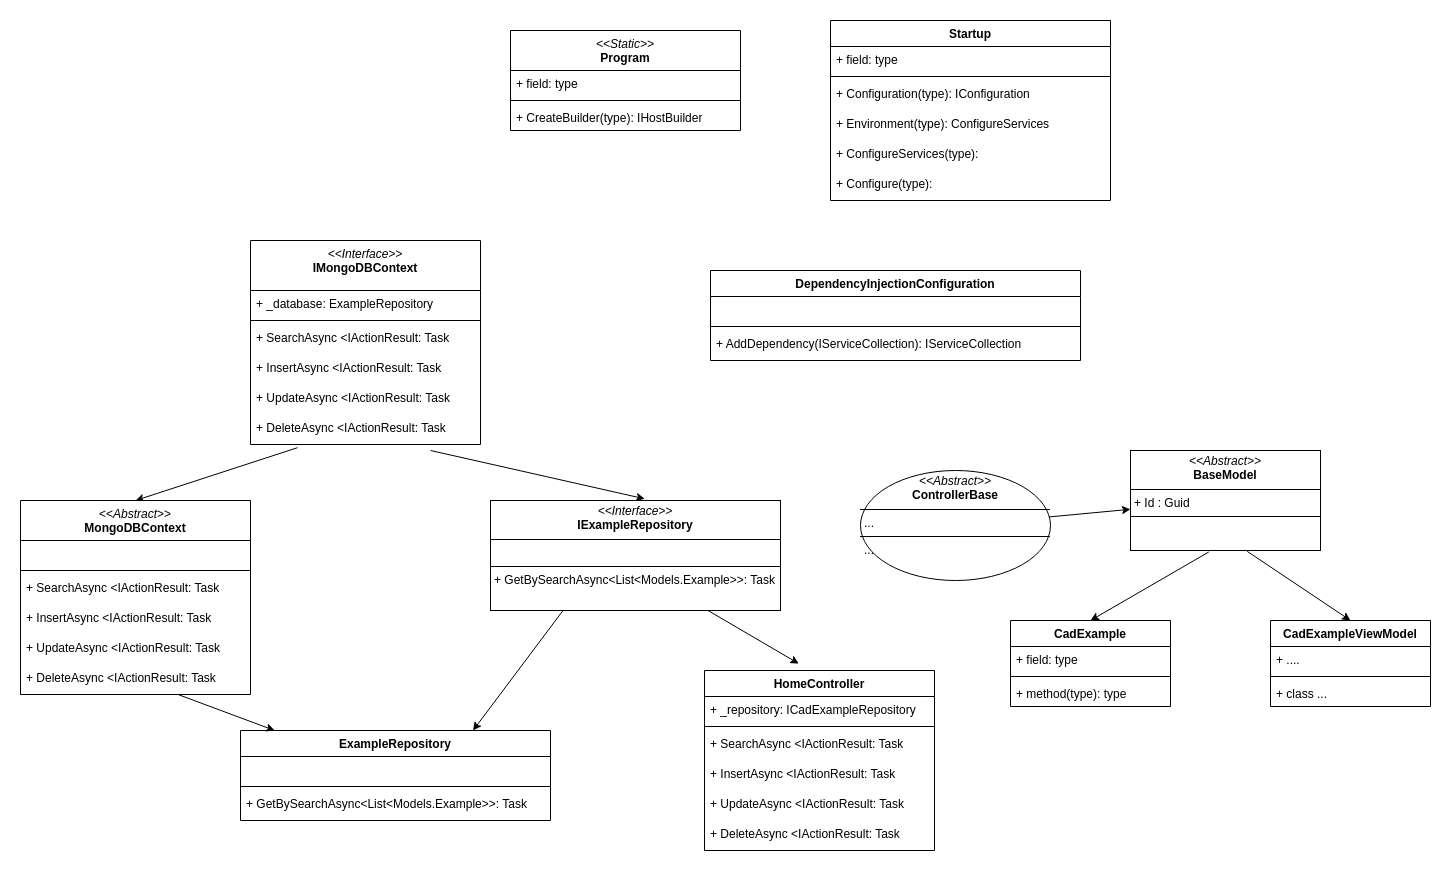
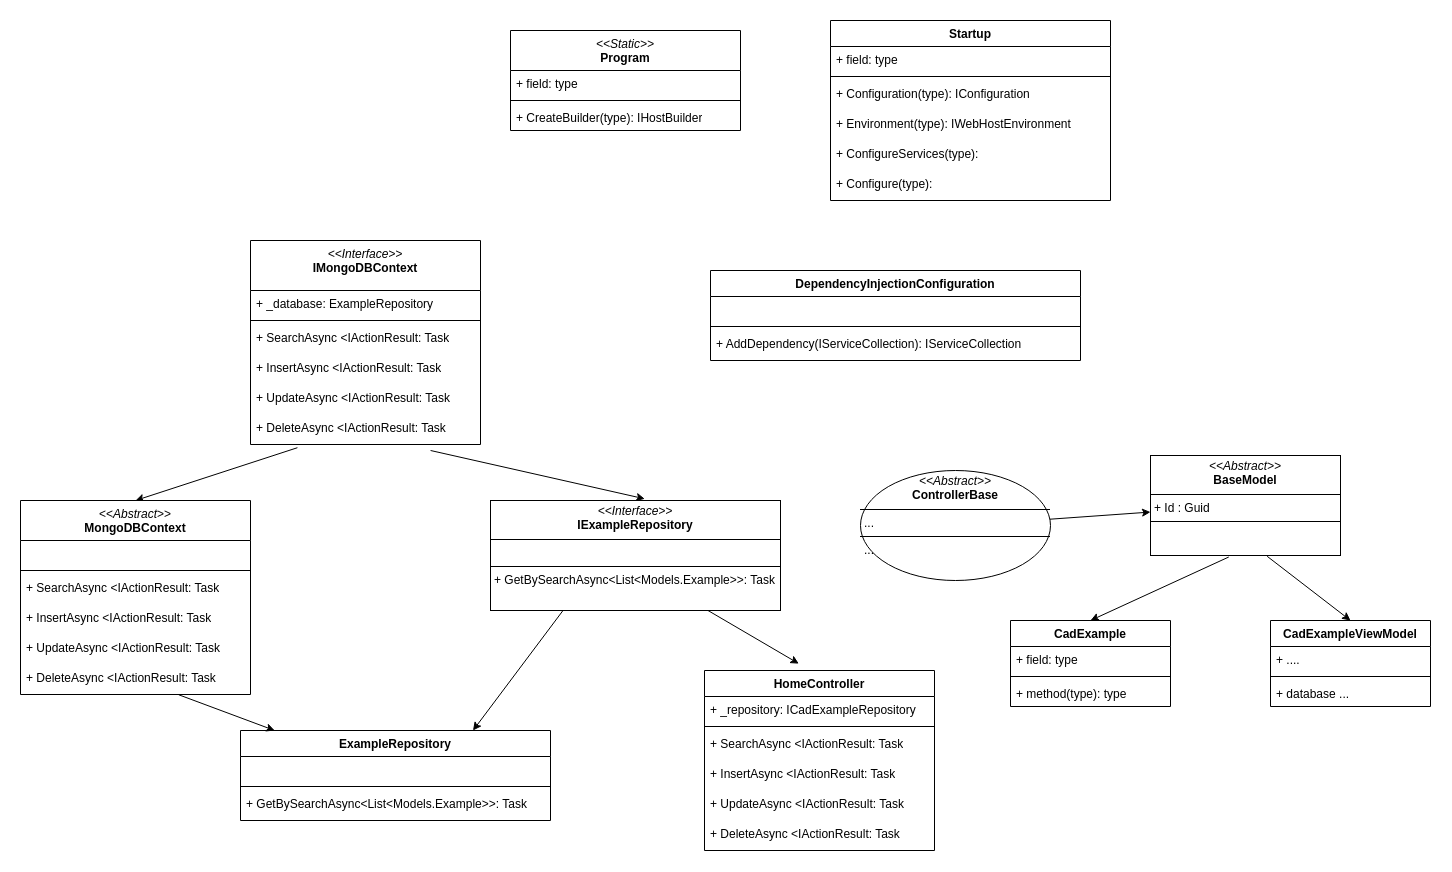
node "+ Environment(type): ConfigureServices": label "+ Environment(type): ConfigureServices" -> "+ Environment(type): IWebHostEnvironment"
node "<<Abstract>> BaseModel + Id : Guid": moved (1226, 501) -> (1246, 506)
node "+ class ...": label "+ class ..." -> "+ database ..."
